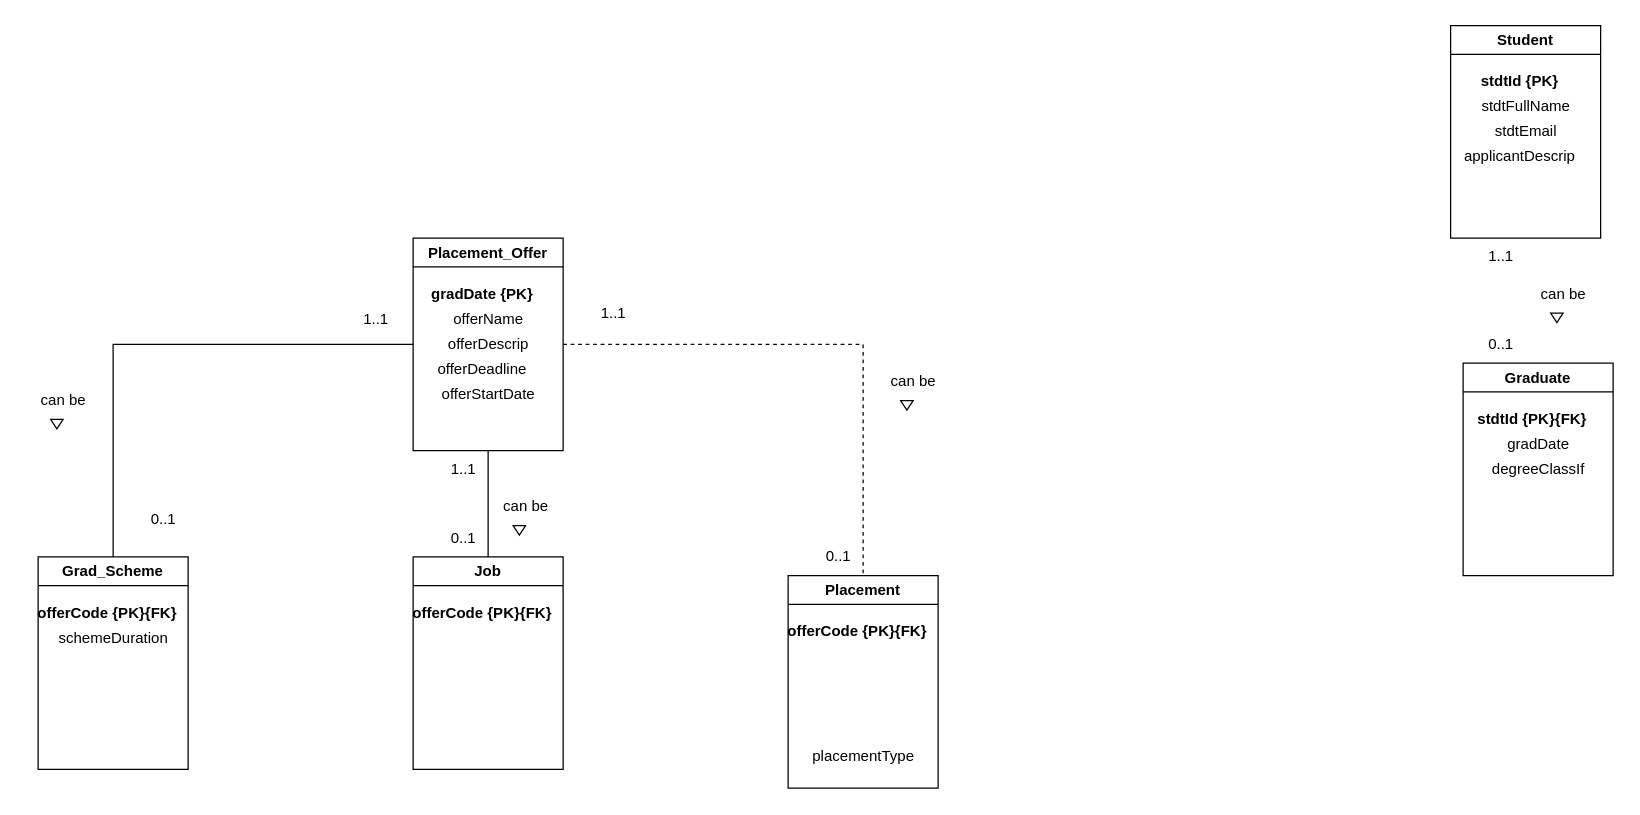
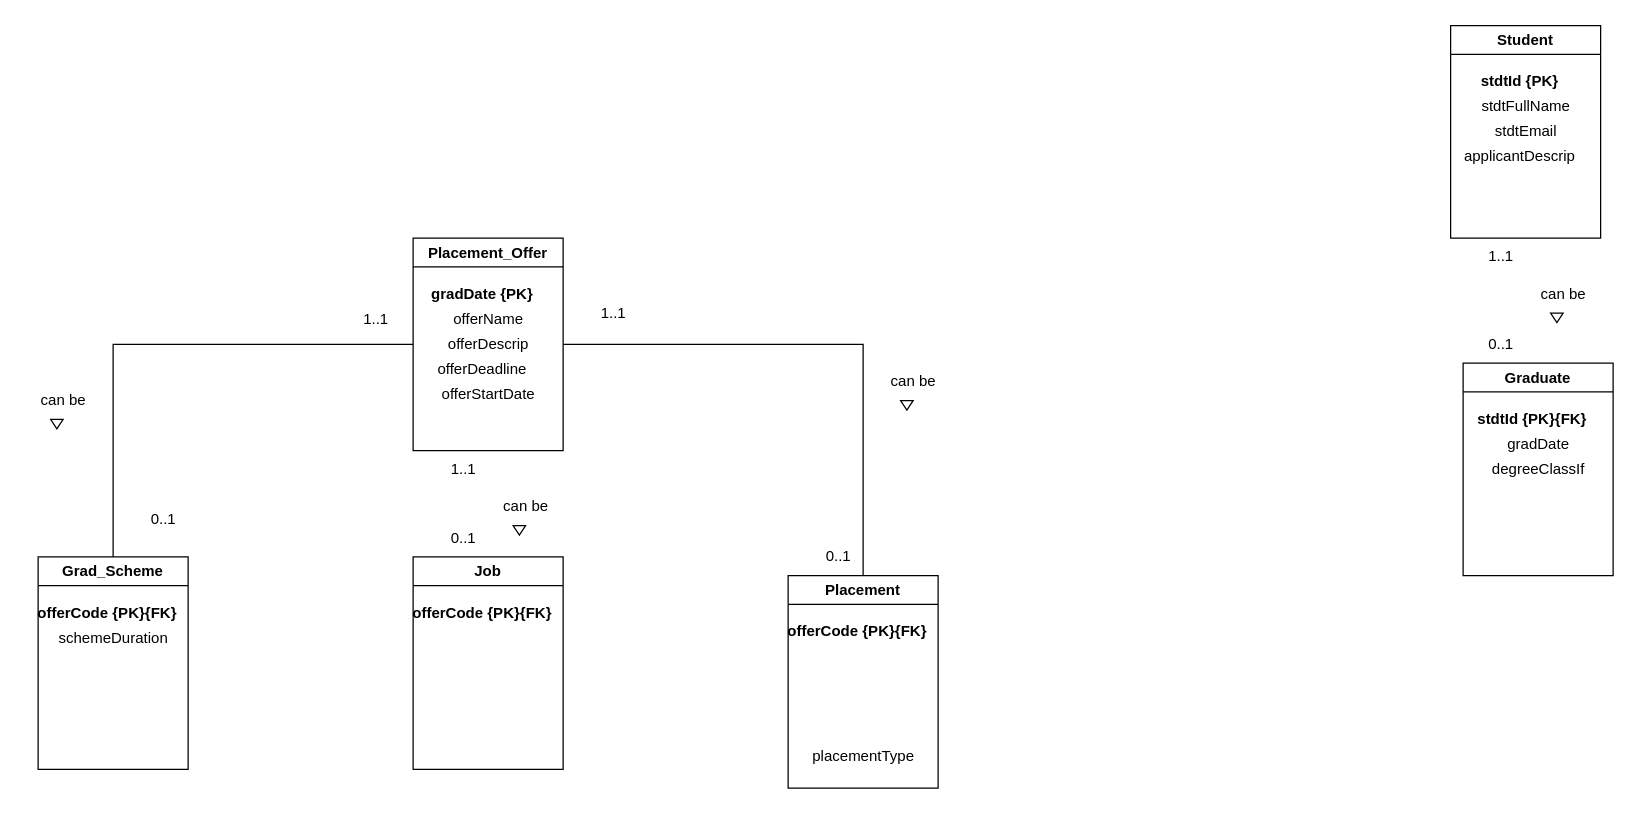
edge "Placement_Offer" -- "Placement": style dashed -> solid
edge "Placement_Offer" -- "Job": removed
